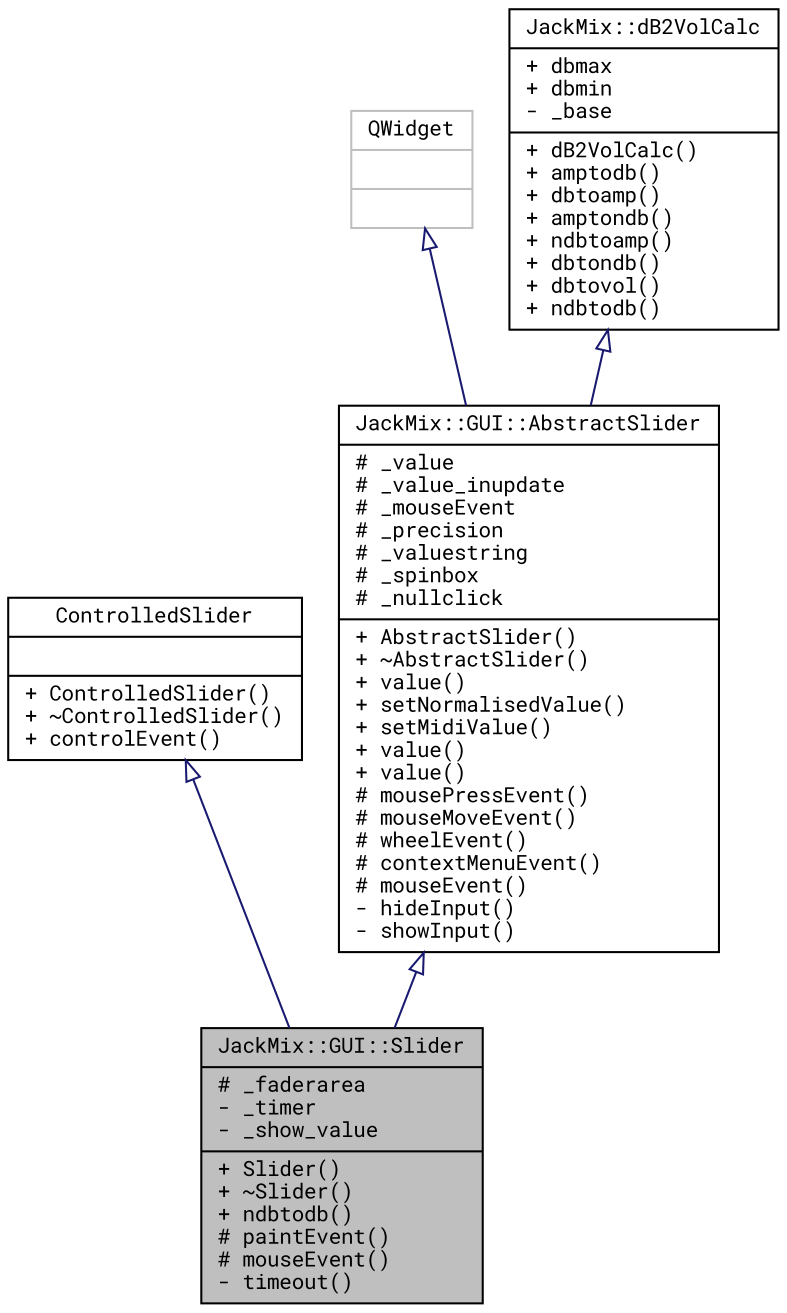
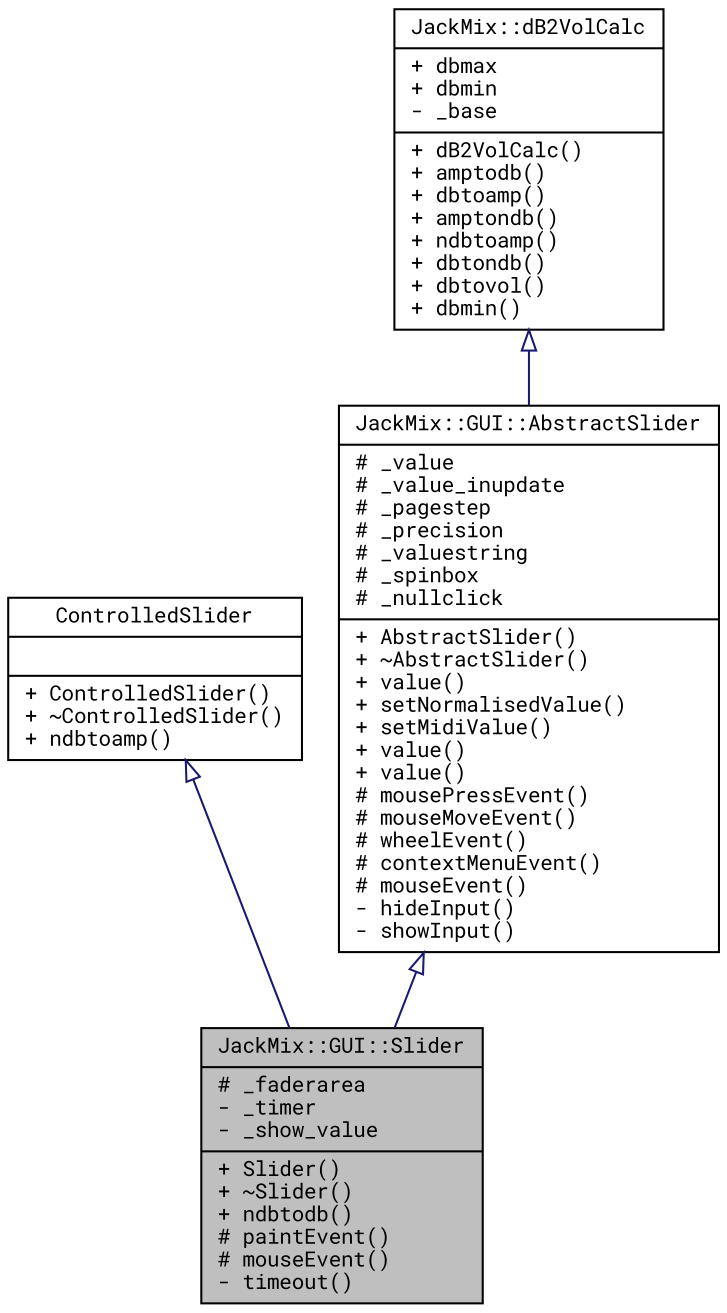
node "QWidget": removed
node "JackMix::dB2VolCalc": text "+ ndbtodb()" -> "+ dbmin()"
node "JackMix::GUI::AbstractSlider": text "# _mouseEvent" -> "# _pagestep"
node "ControlledSlider": text "+ controlEvent()" -> "+ ndbtoamp()"
